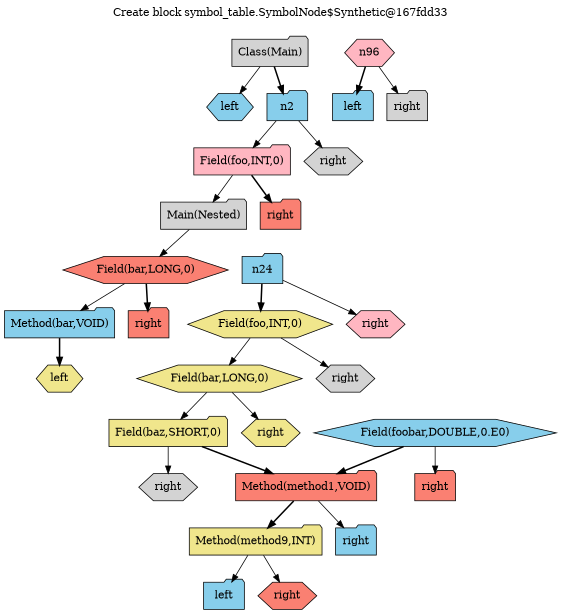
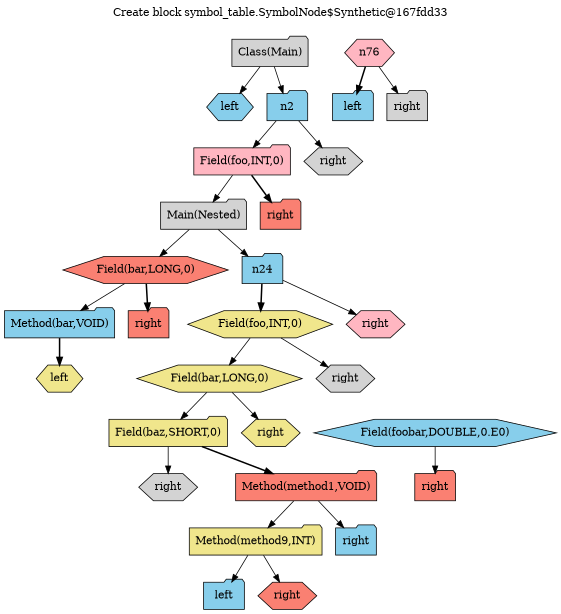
node "n96": label "n96" -> "n76"
edge "Class(Main)" -> "n2": style bold -> solid
edge "Main(Nested)" -> "n24": added
edge "Field(foobar,DOUBLE,0.E0)" -> "Method(method1,VOID)": removed
edge "Method(method1,VOID)" -> "Method(method9,INT)": style bold -> solid
